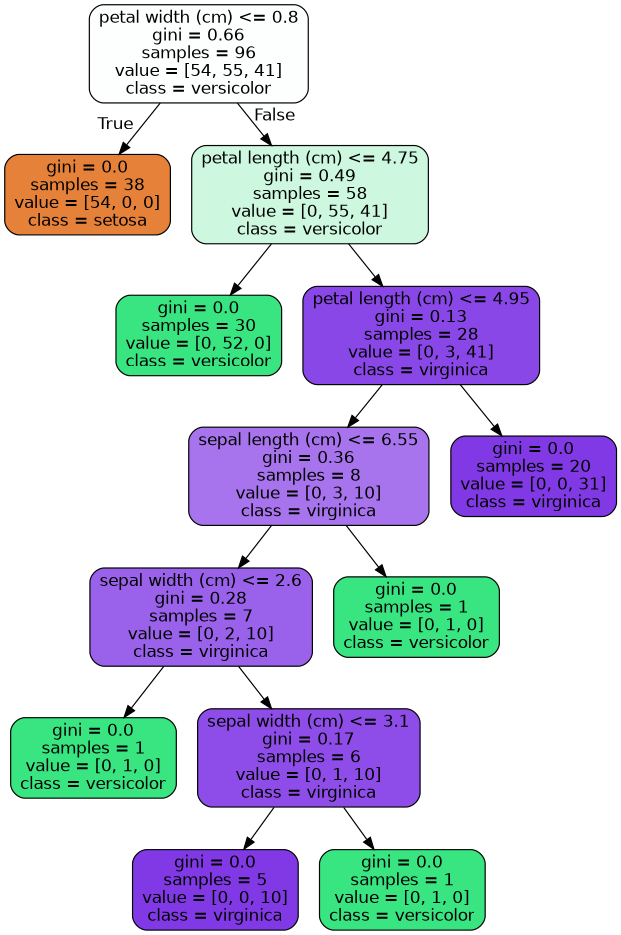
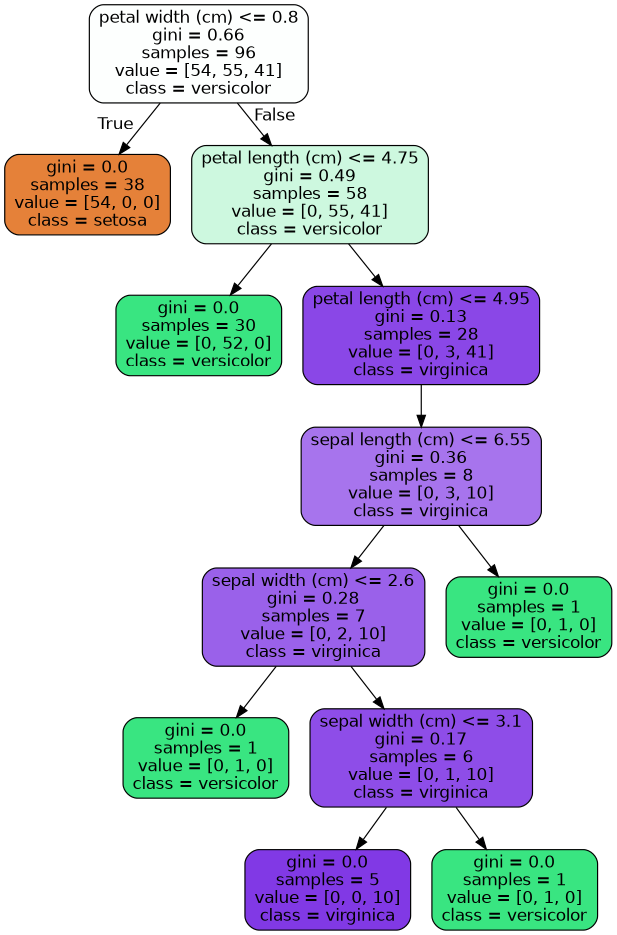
node "gini = 0.0 samples = 20 value = [0, 0, 31] class = virginica": removed
